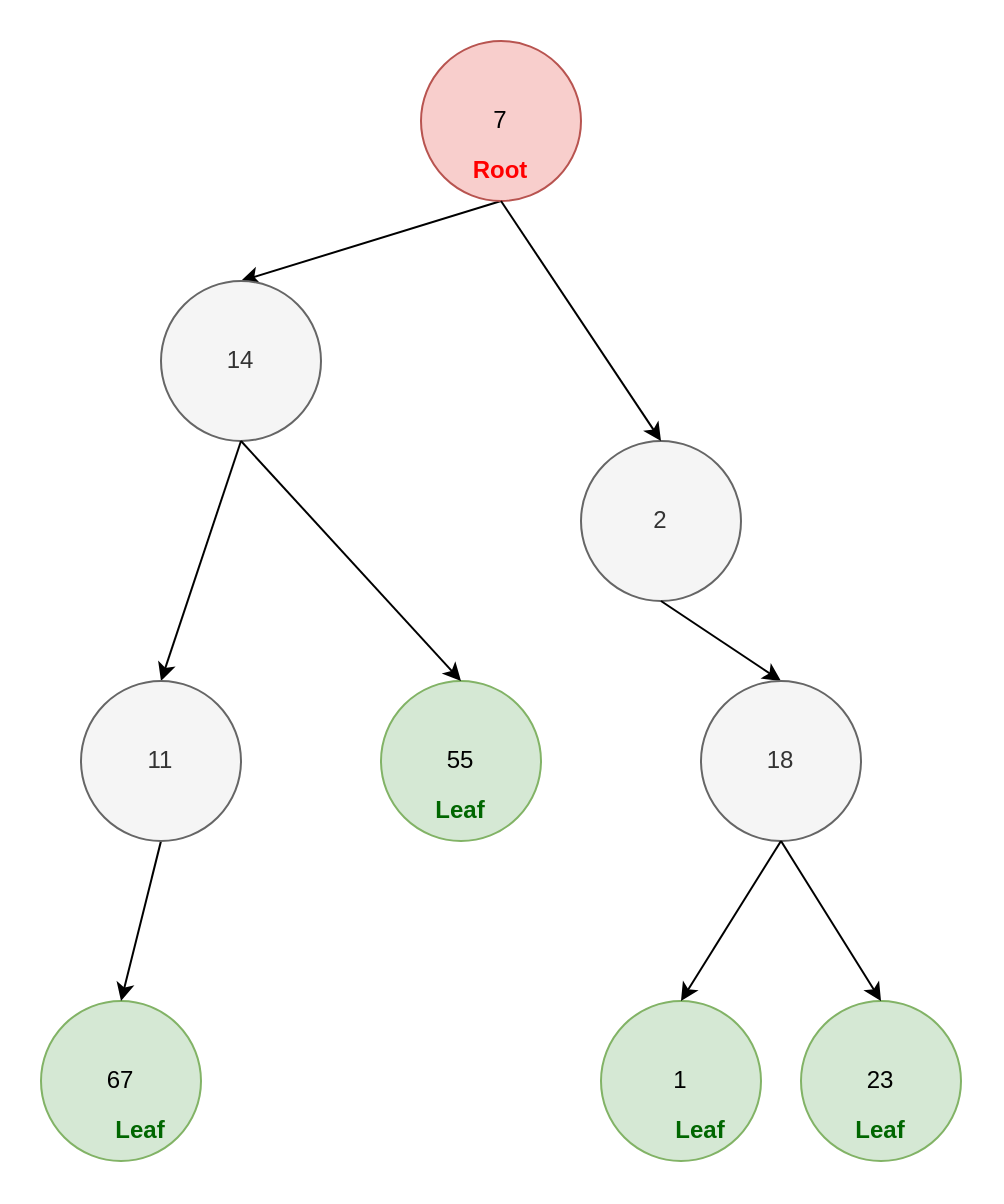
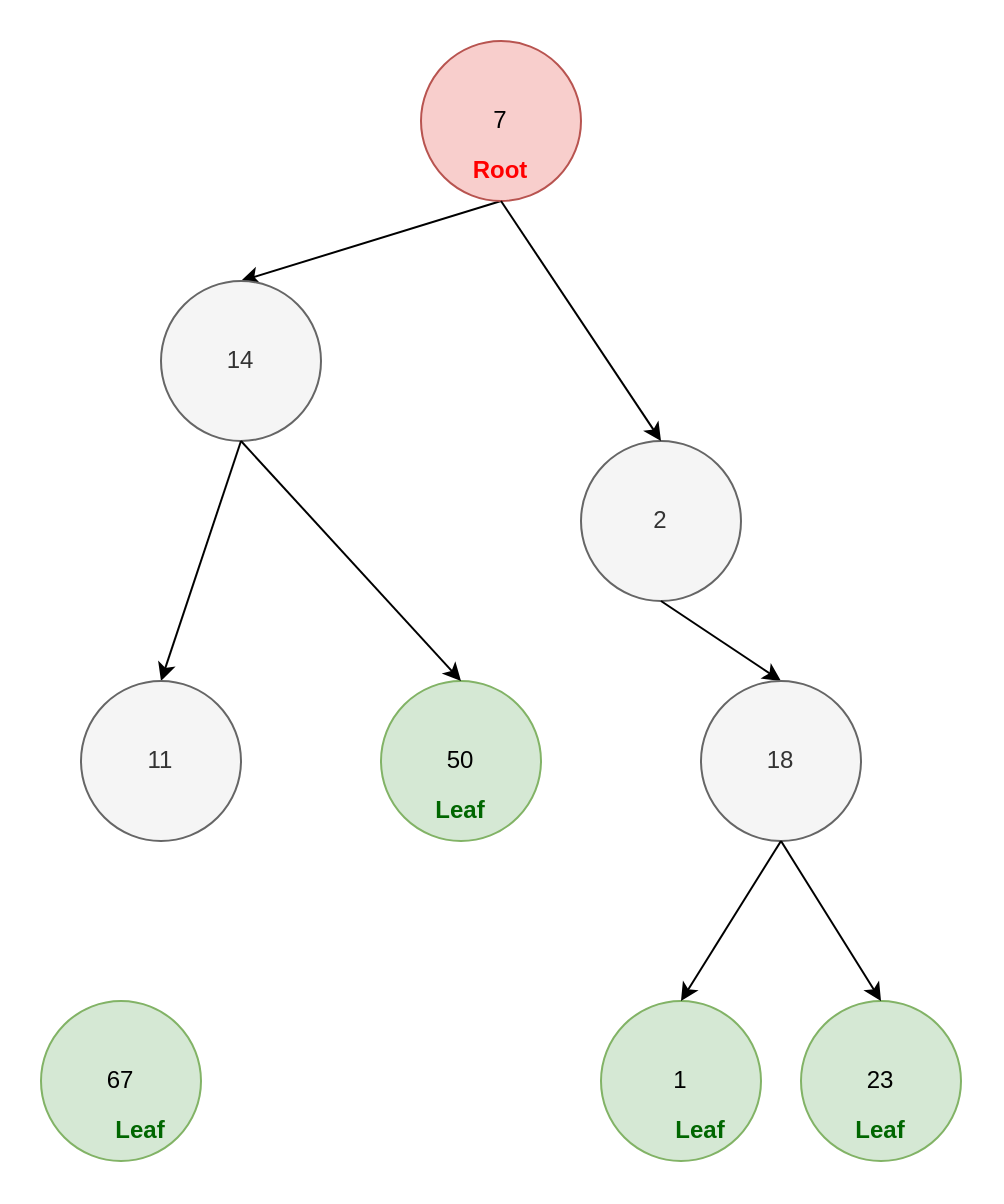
node "55": label "55" -> "50"
edge "11" -> "67": removed
